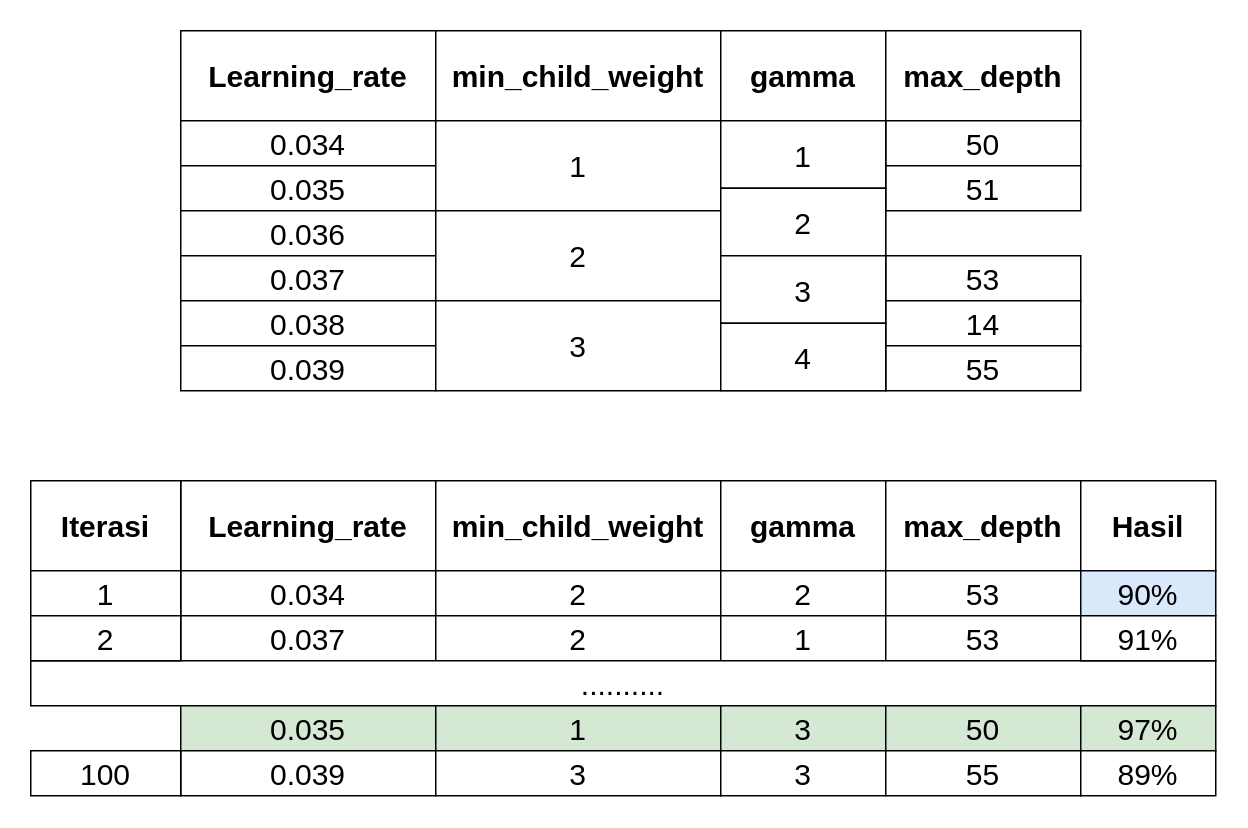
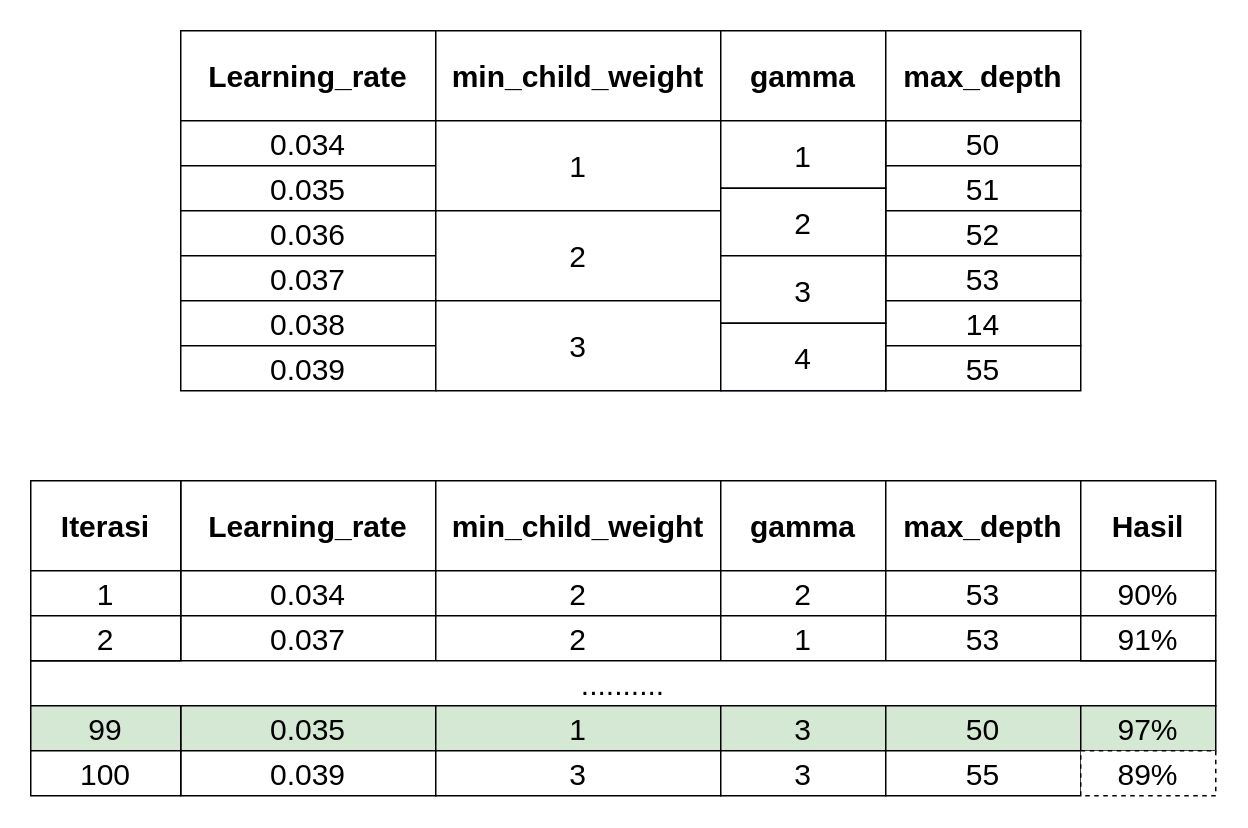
node "52": added
node "90%": fillcolor #dae8fc -> #ffffff
node "99": added
node "89%": style solid -> dashed
